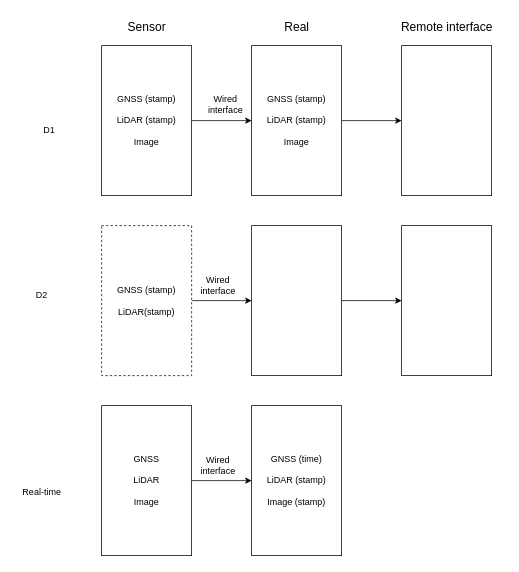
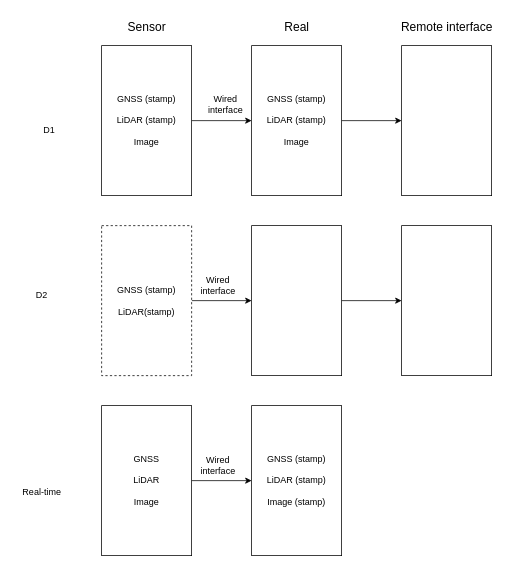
node "GNSS (time)LiDAR (stamp)Image (stamp)": label "GNSS (time)LiDAR (stamp)Image (stamp)" -> "GNSS (stamp)LiDAR (stamp)Image (stamp)"
